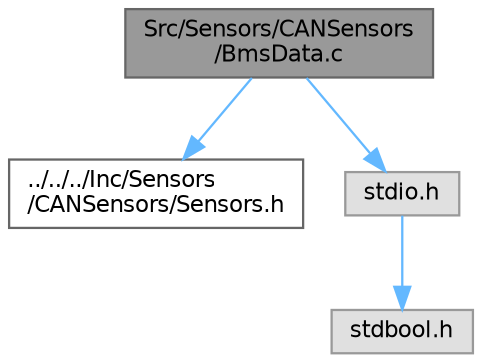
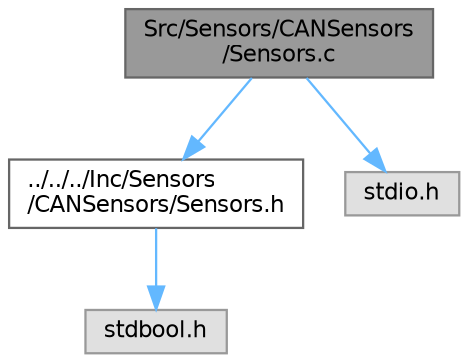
node "Src/Sensors/CANSensors /BmsData.c": label "Src/Sensors/CANSensors /BmsData.c" -> "Src/Sensors/CANSensors /Sensors.c"
edge "stdio.h" -> "stdbool.h": now "../../../Inc/Sensors /CANSensors/Sensors.h" -> "stdbool.h"
